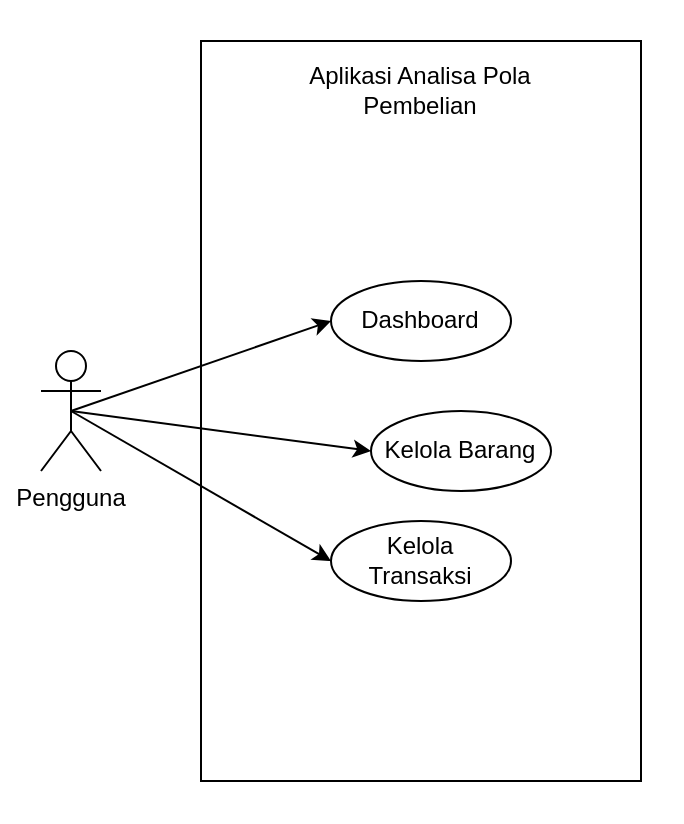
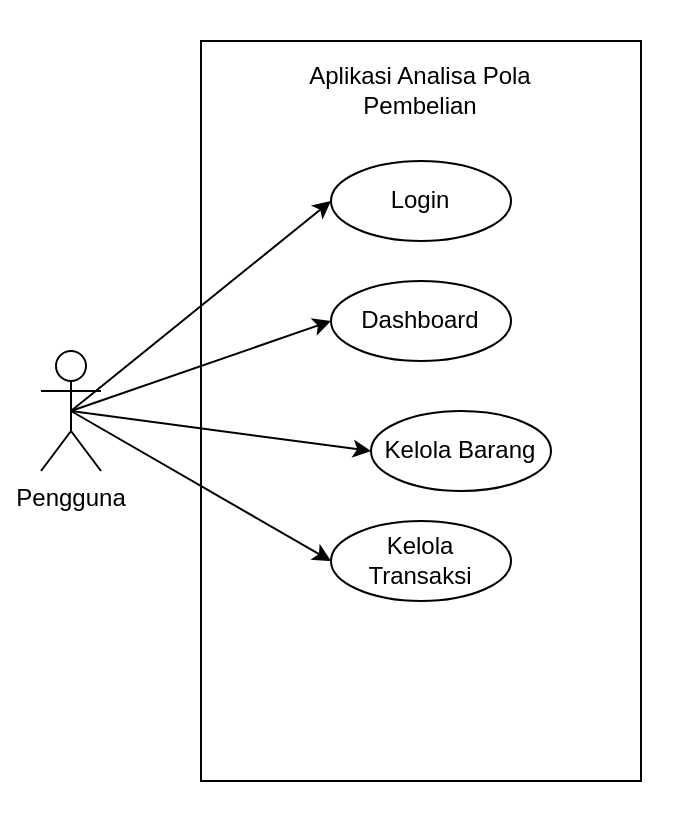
node "Login": added
edge "Pengguna" -> "Login": added
